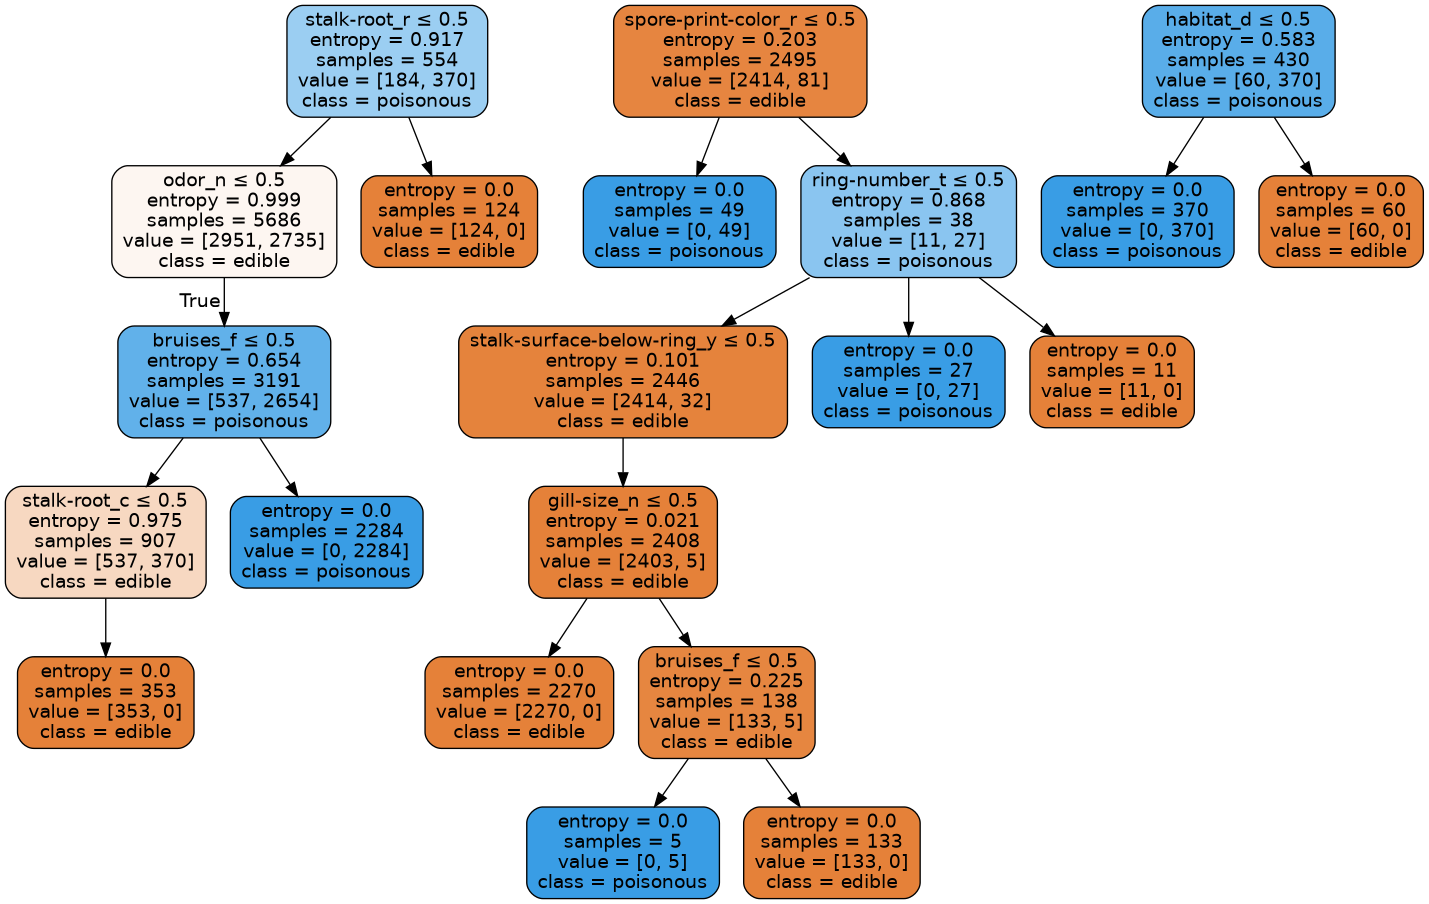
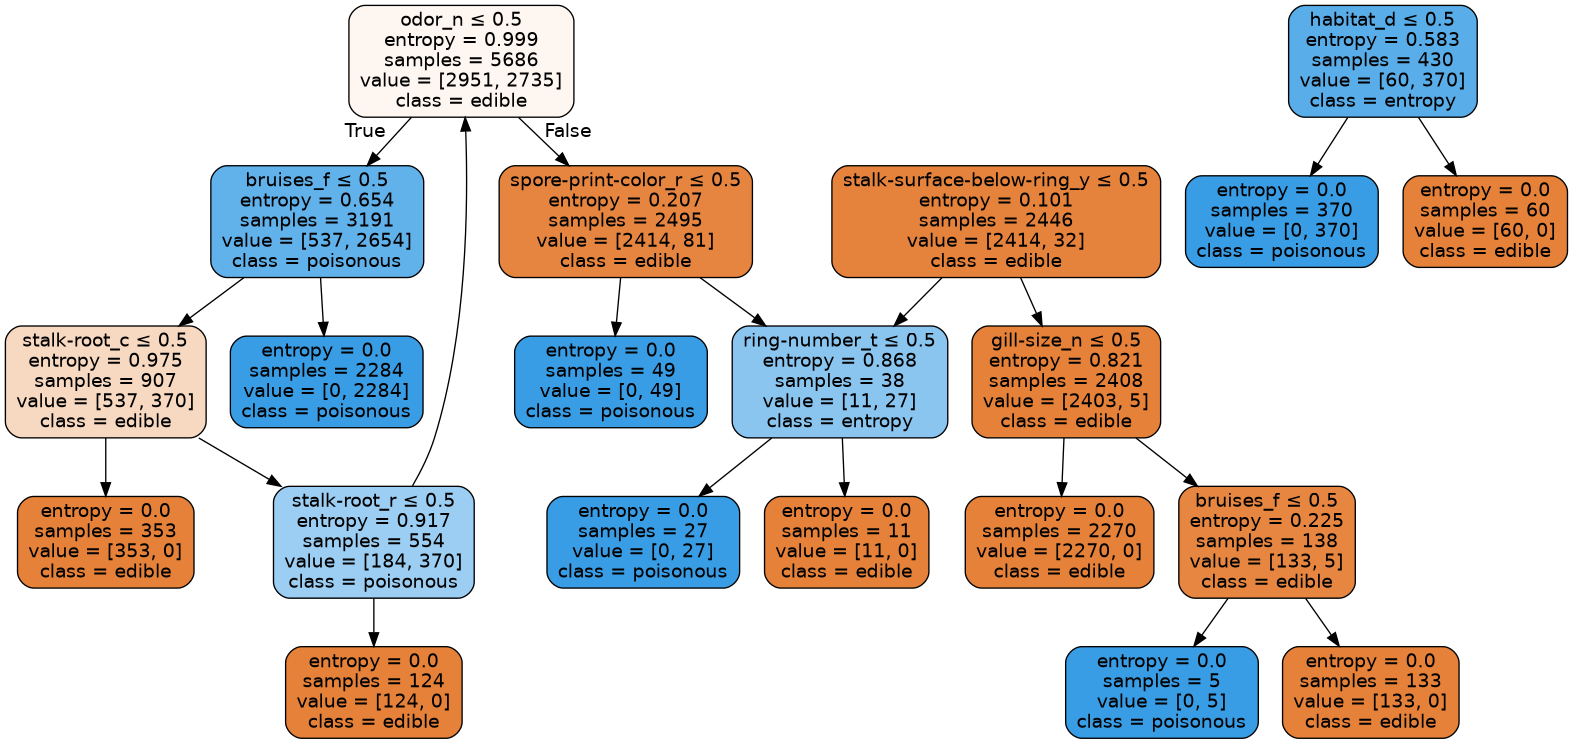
node "spore-print-color_r ≤ 0.5": text "entropy = 0.203" -> "entropy = 0.207"
node "habitat_d ≤ 0.5": text "class = poisonous" -> "class = entropy"
edge "odor_n ≤ 0.5" -> "spore-print-color_r ≤ 0.5": added
node "ring-number_t ≤ 0.5": text "class = poisonous" -> "class = entropy"
edge "ring-number_t ≤ 0.5" -> "stalk-surface-below-ring_y ≤ 0.5": reversed
edge "stalk-root_c ≤ 0.5" -> "stalk-root_r ≤ 0.5": added
node "gill-size_n ≤ 0.5": text "entropy = 0.021" -> "entropy = 0.821"
